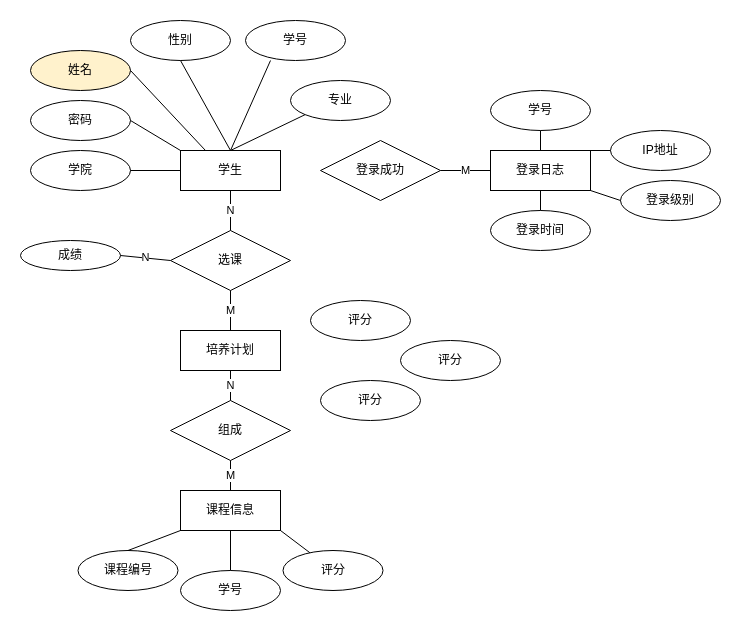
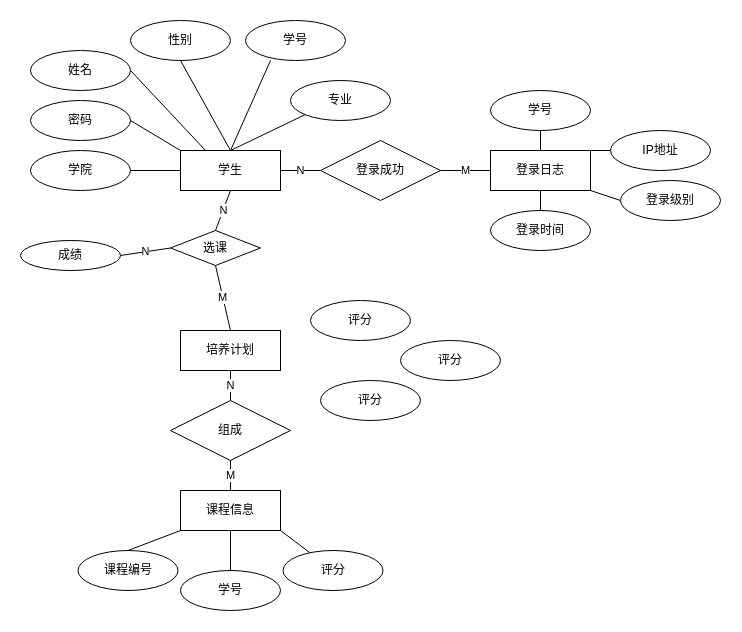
node "姓名": fillcolor #fff2cc -> #ffffff
edge "学生" -- "登录成功": added, label "N"
node "选课": size 120x60 -> 90x35
